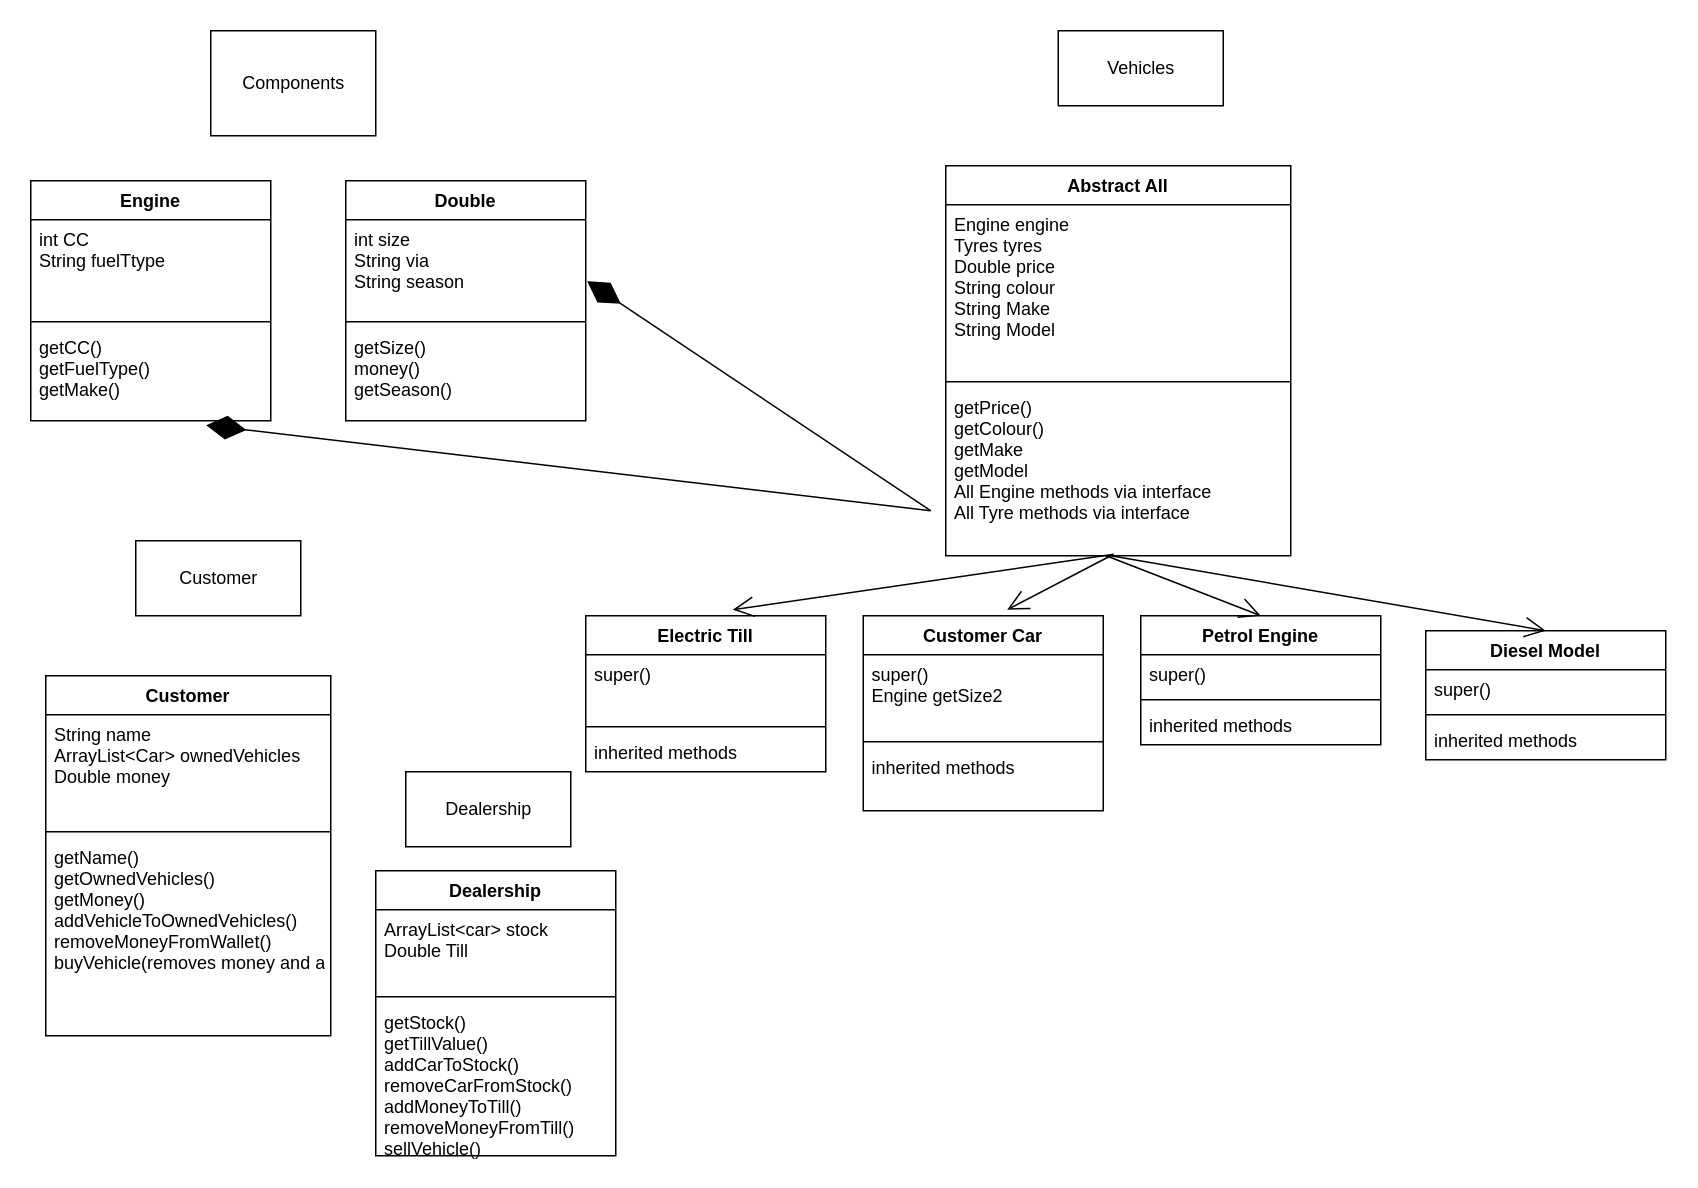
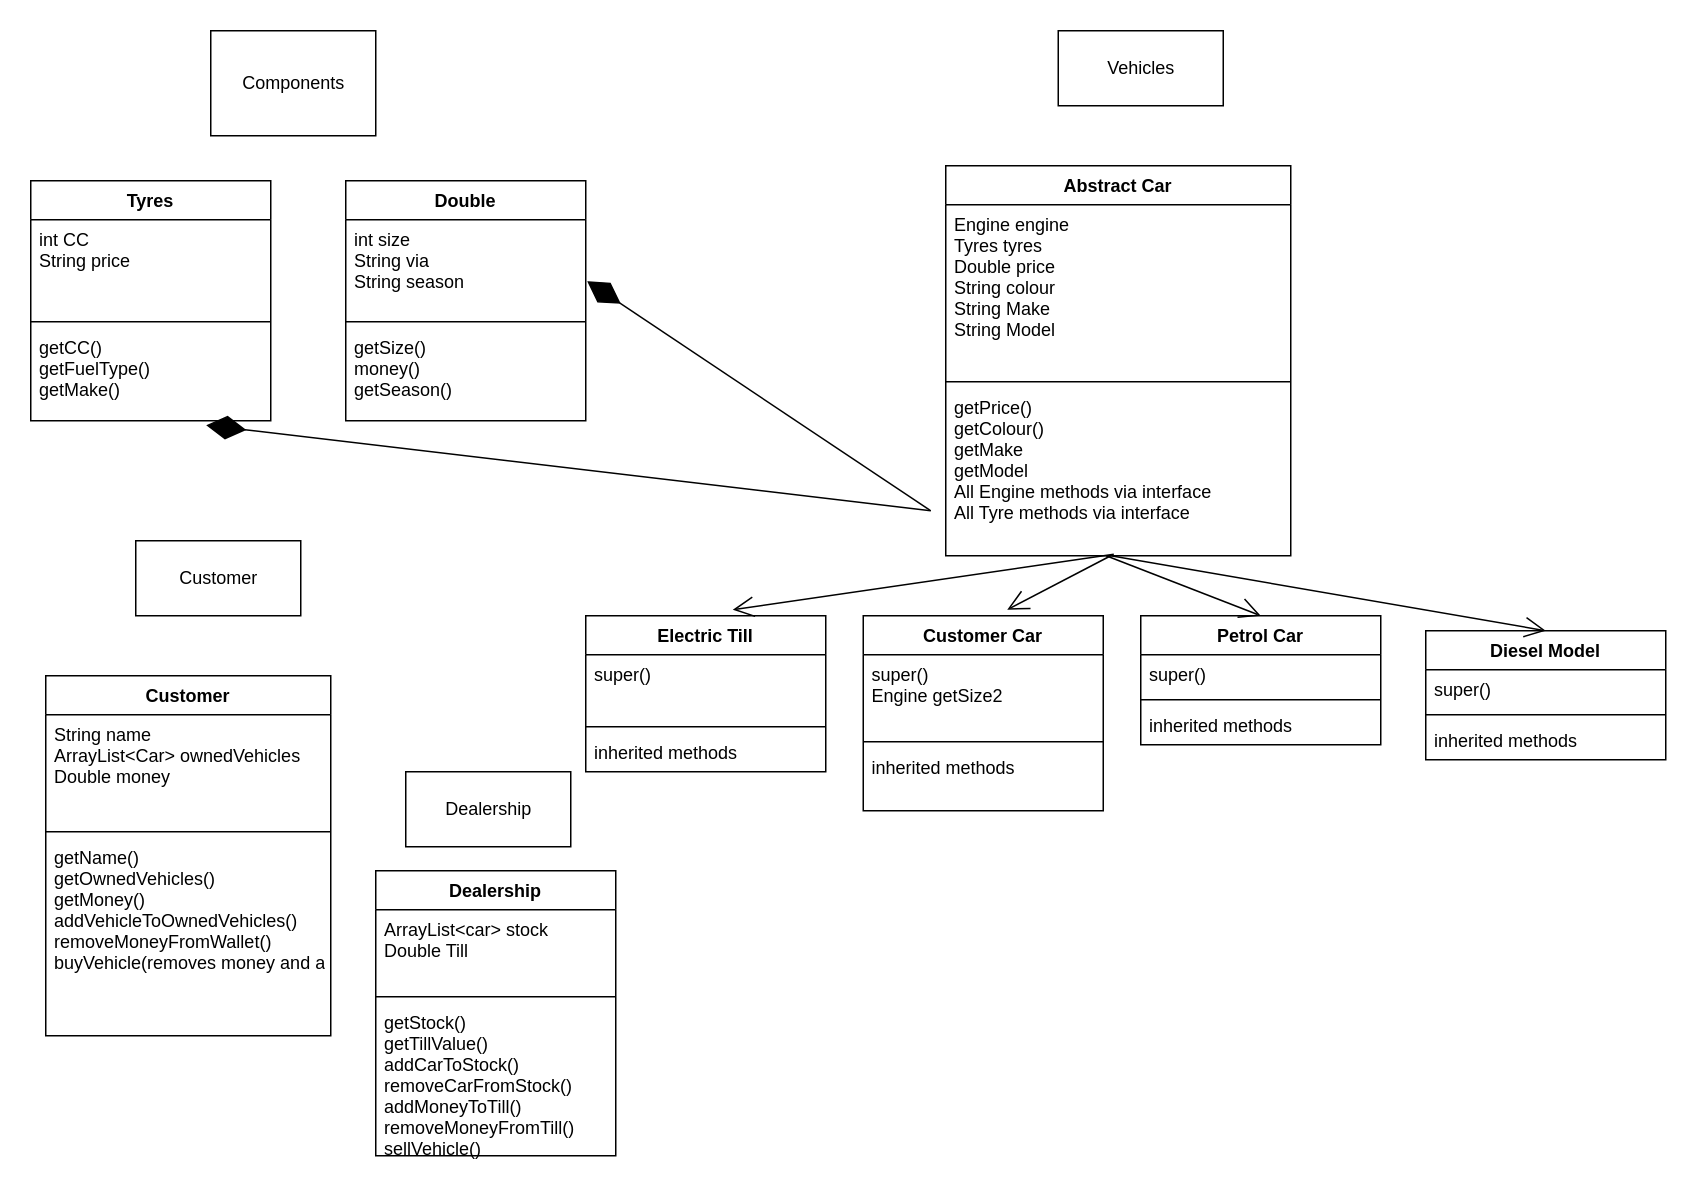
node "Abstract All": label "Abstract All" -> "Abstract Car"
node "Engine": label "Engine" -> "Tyres"
node "int CC String fuelTtype": label "int CC String fuelTtype" -> "int CC String price"
node "Petrol Engine": label "Petrol Engine" -> "Petrol Car"
